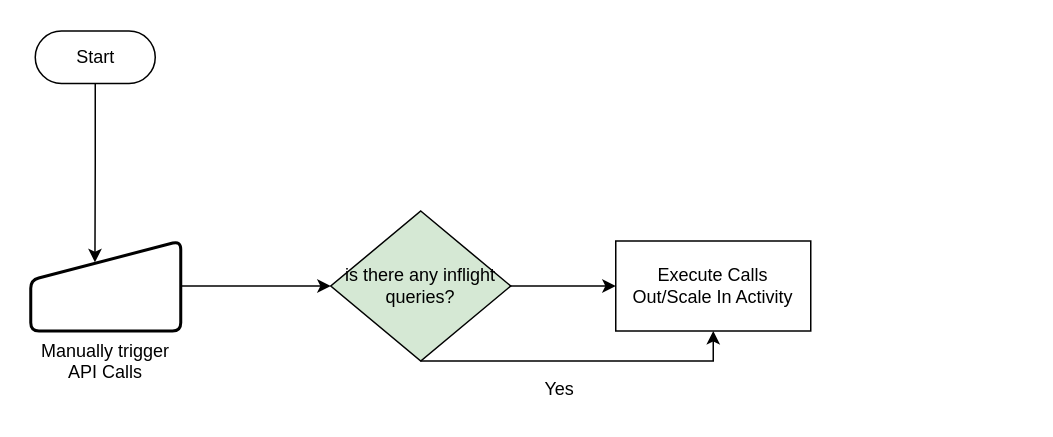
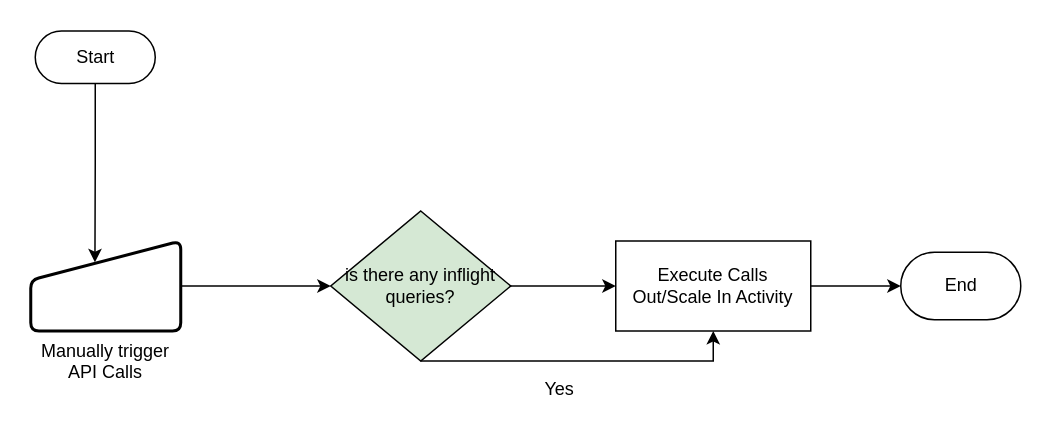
edge "Execute Calls Out/Scale In Activity" -> "End": added
node "End": added
